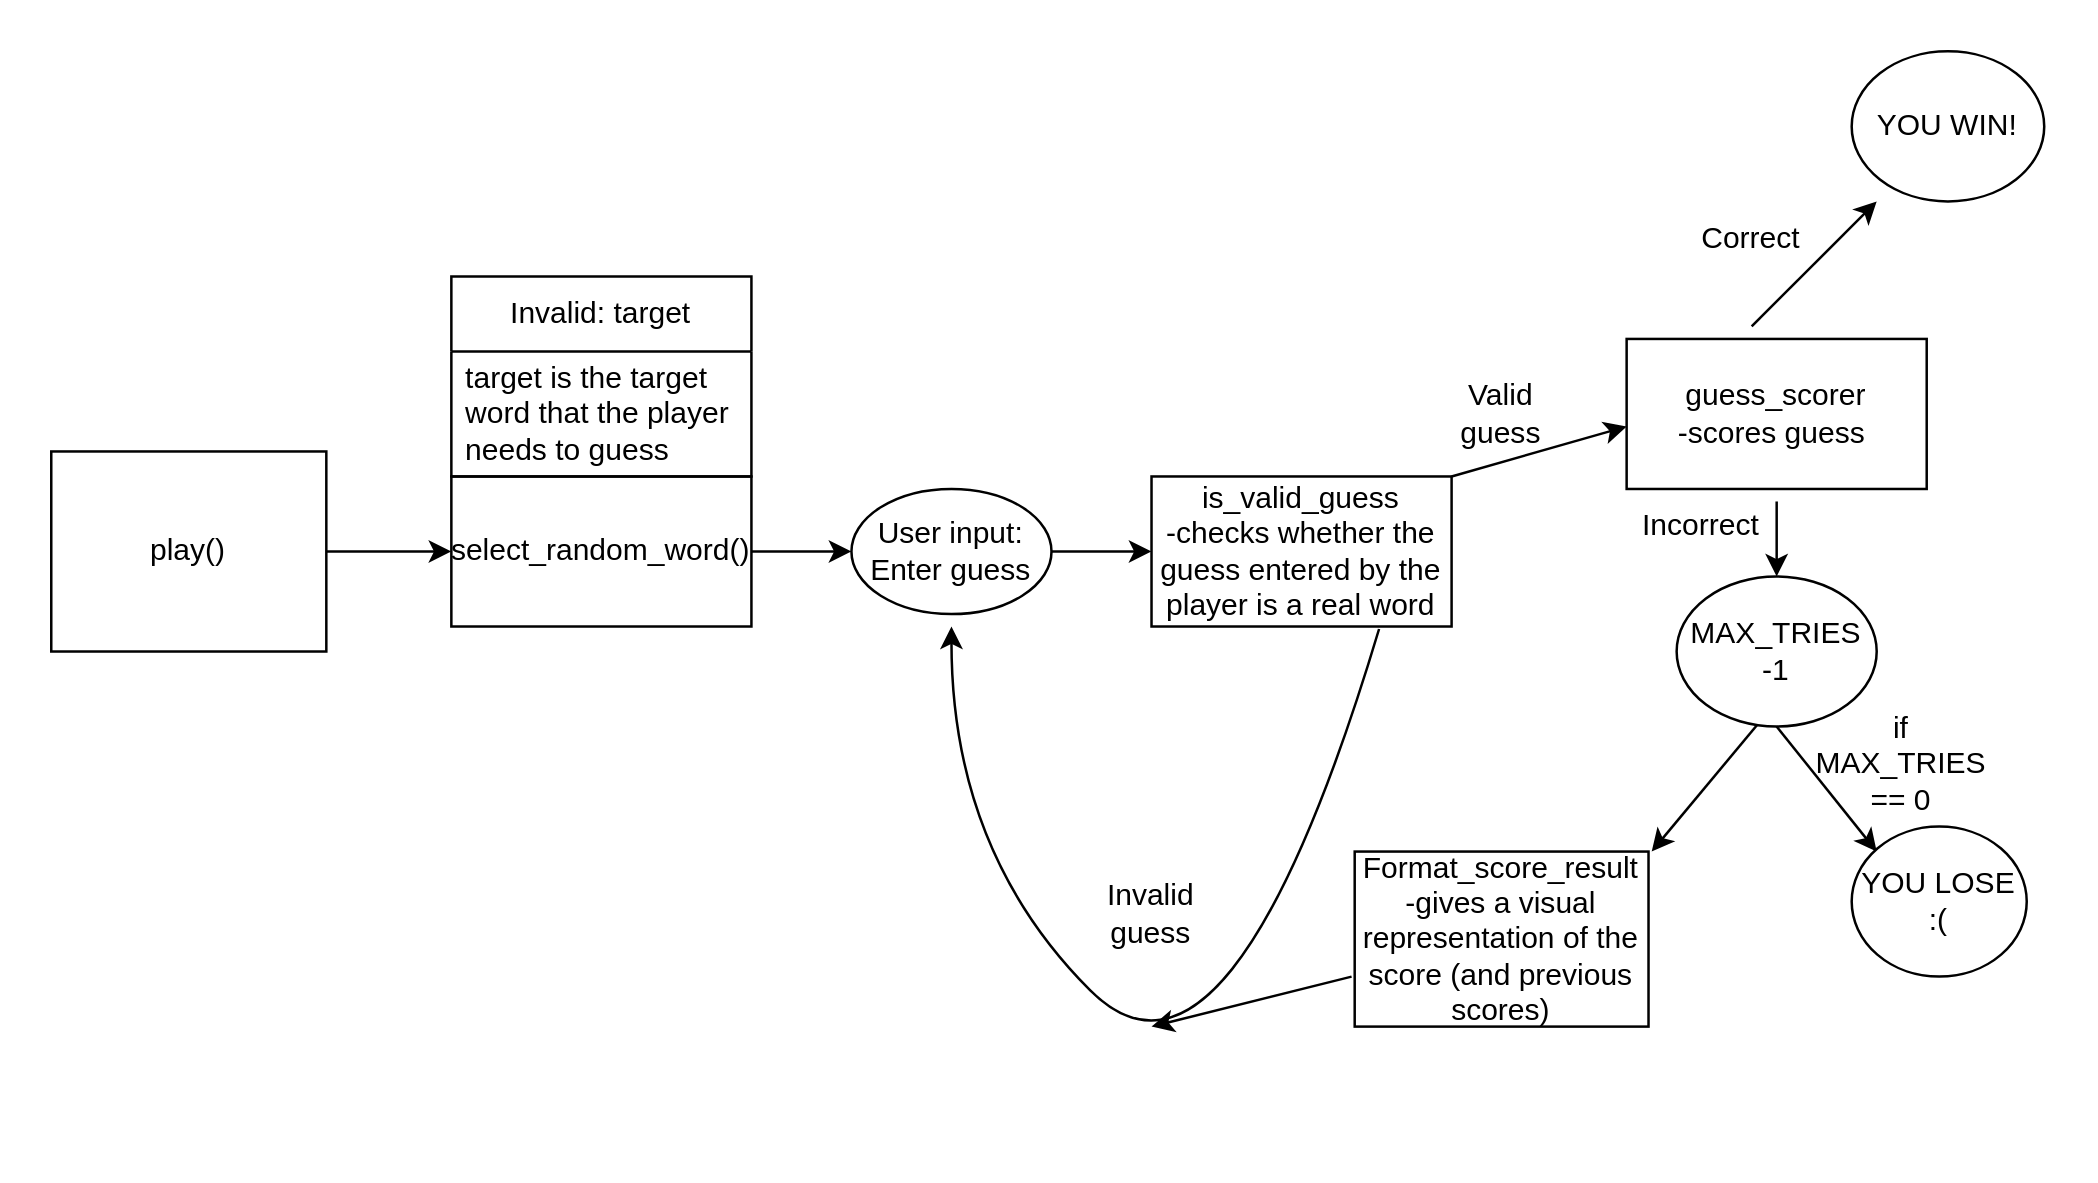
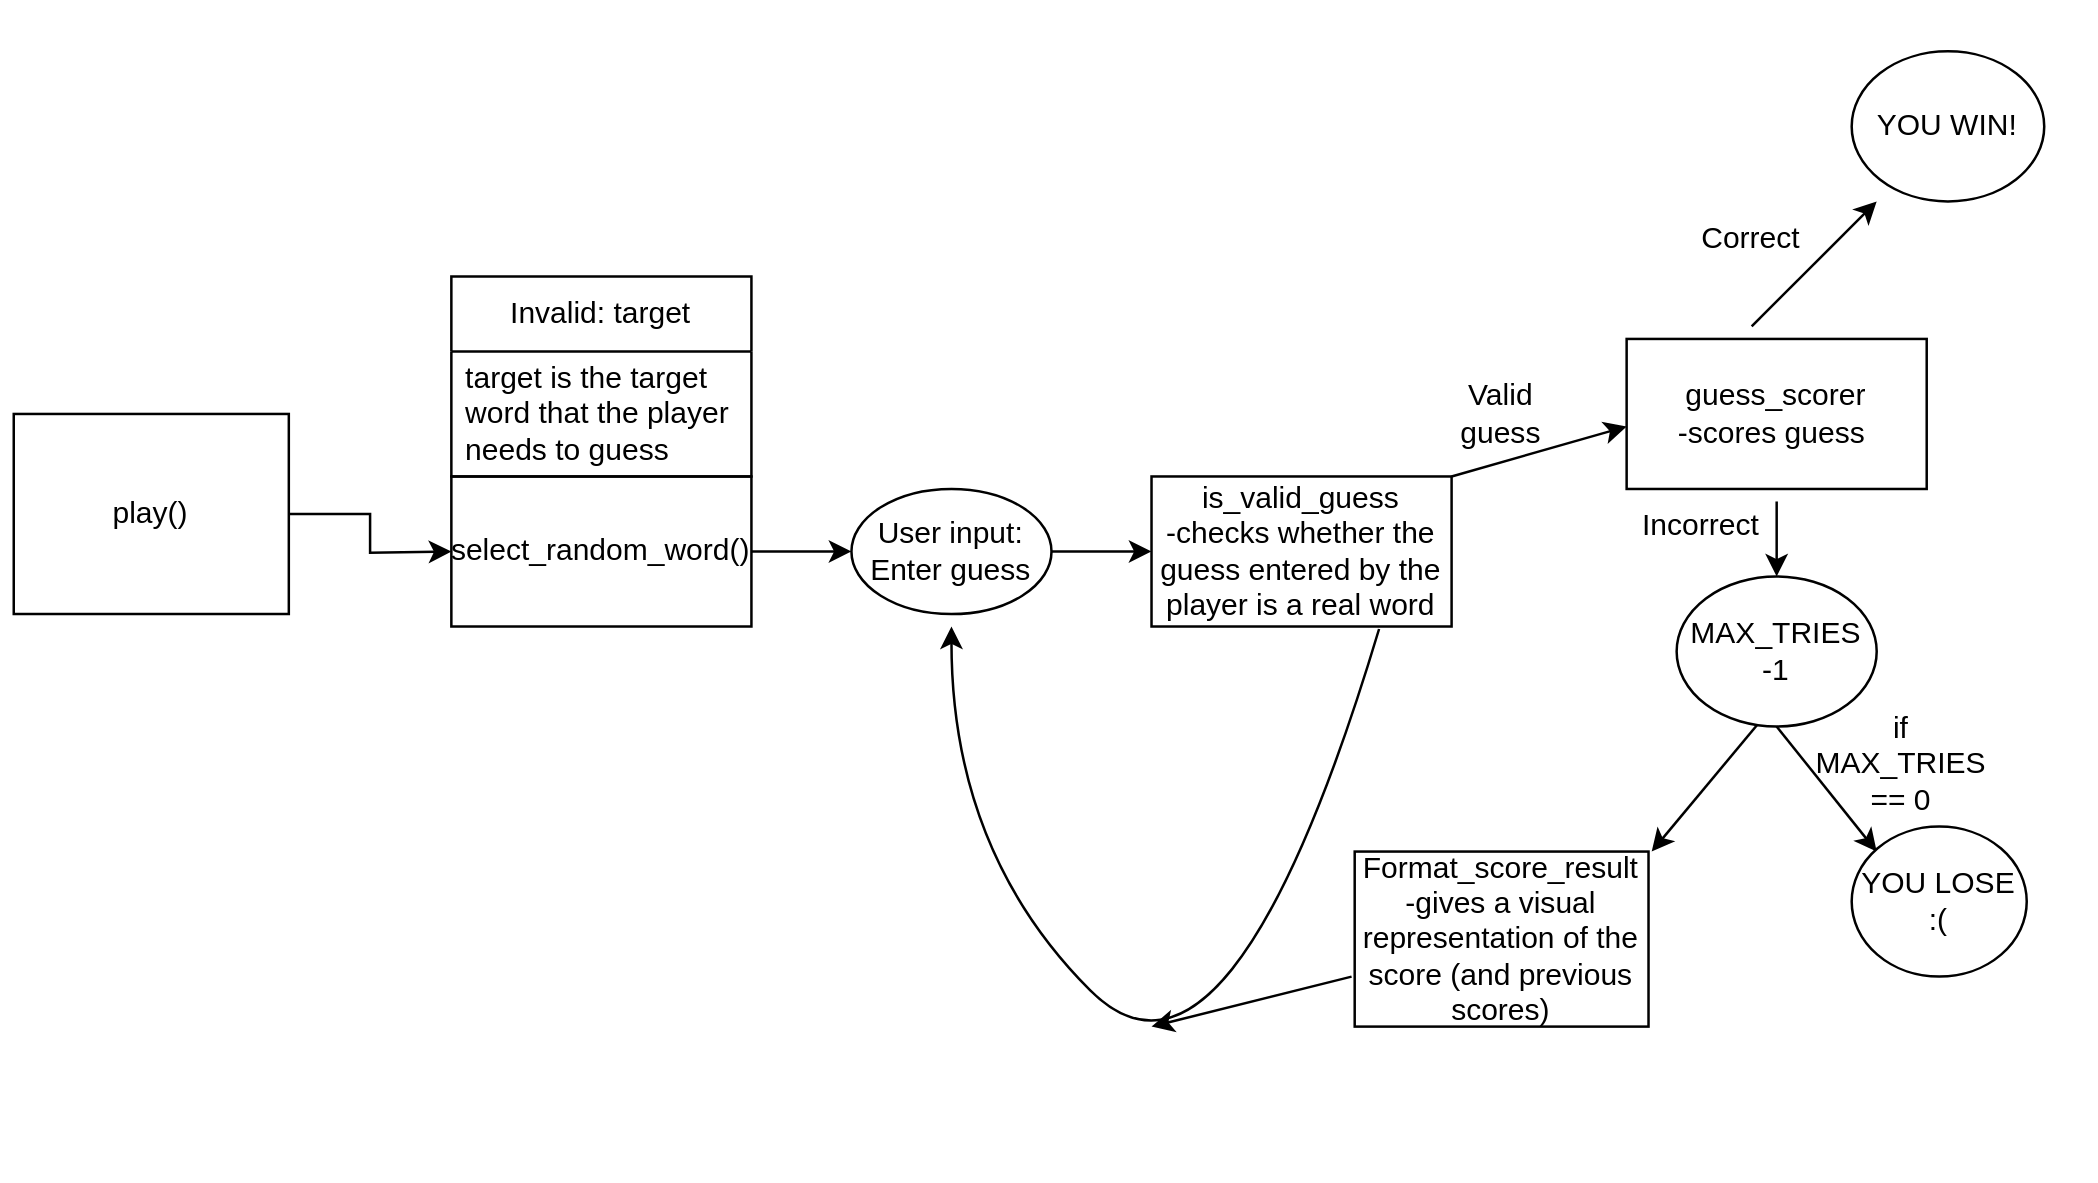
node "play()": moved (189, 551) -> (151, 514)
node "Invalid guess": removed
